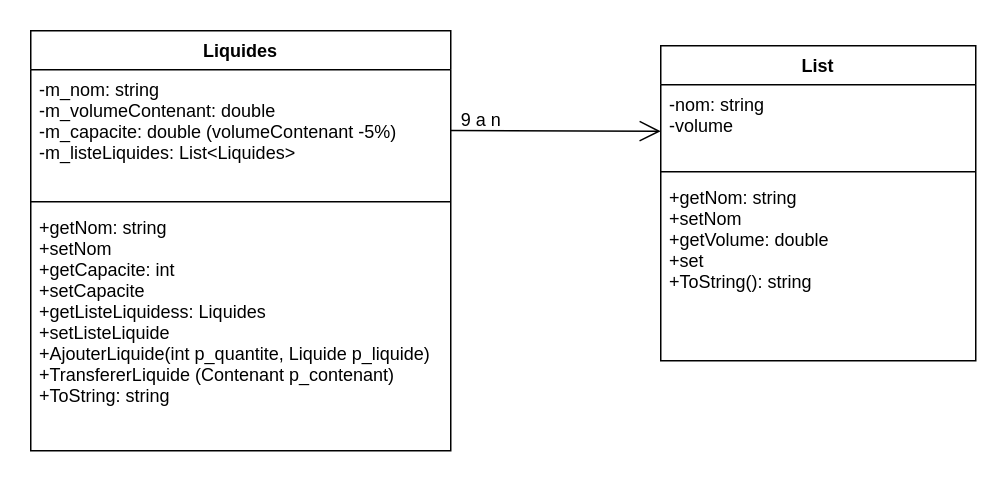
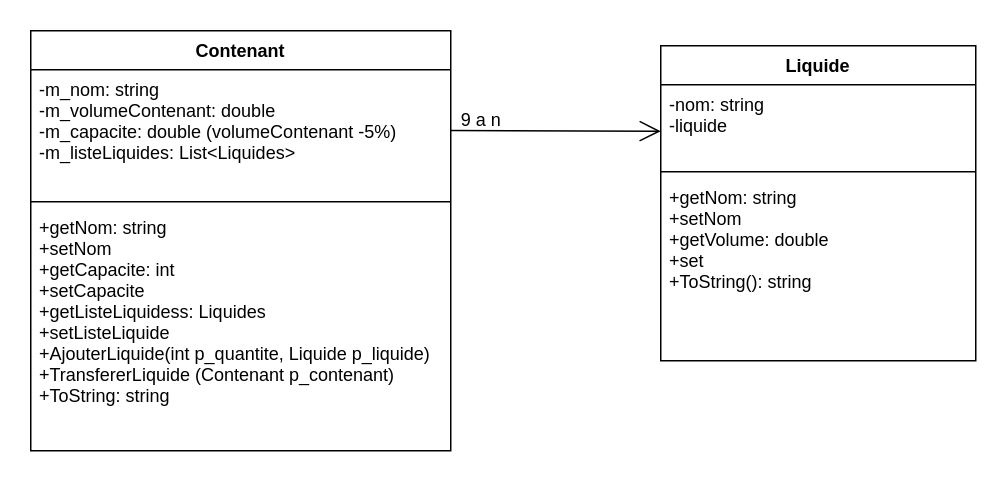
node "Liquides": label "Liquides" -> "Contenant"
node "List": label "List" -> "Liquide"
node "-nom: string -volume": label "-nom: string -volume" -> "-nom: string -liquide"
